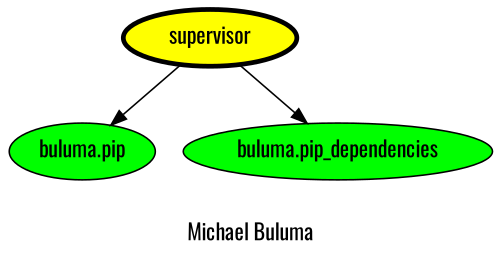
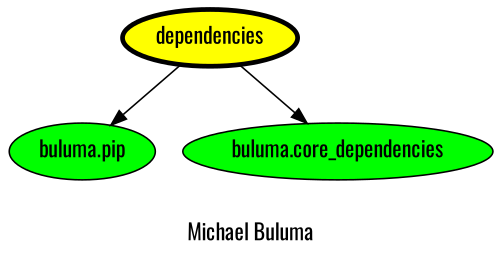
node "supervisor": label "supervisor" -> "dependencies"
node "buluma.pip_dependencies": label "buluma.pip_dependencies" -> "buluma.core_dependencies"
